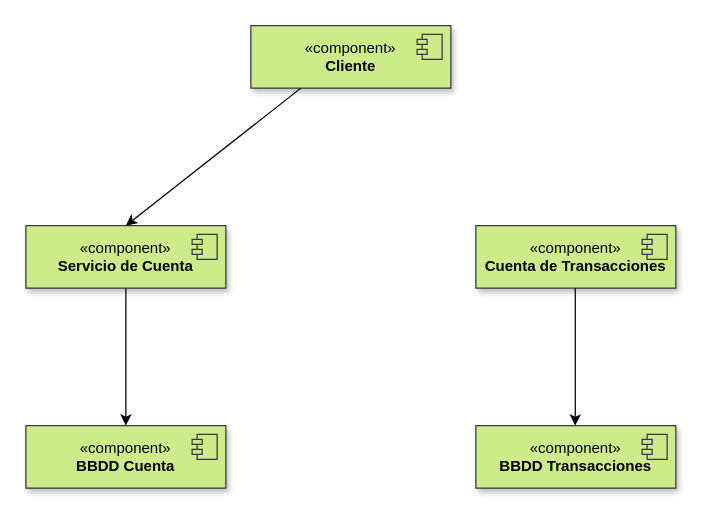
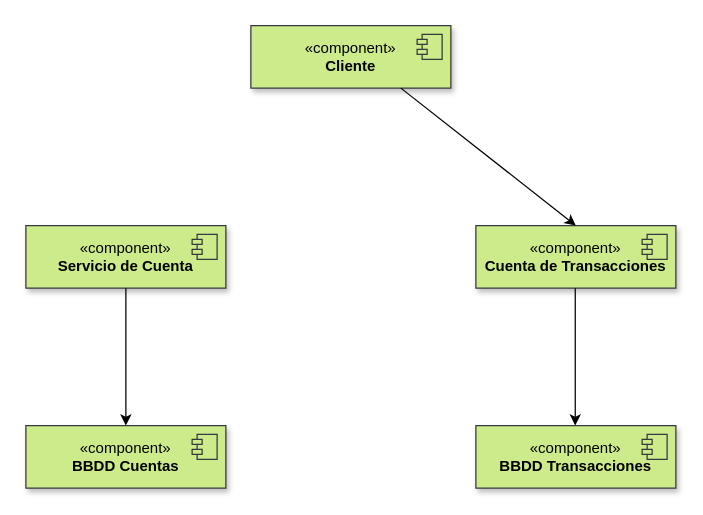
edge "«component» Cliente" -> "«component» Servicio de Cuenta": removed
edge "«component» Cliente" -> "«component» Cuenta de Transacciones": added
node "«component» BBDD Cuenta": label "«component» BBDD Cuenta" -> "«component» BBDD Cuentas"
